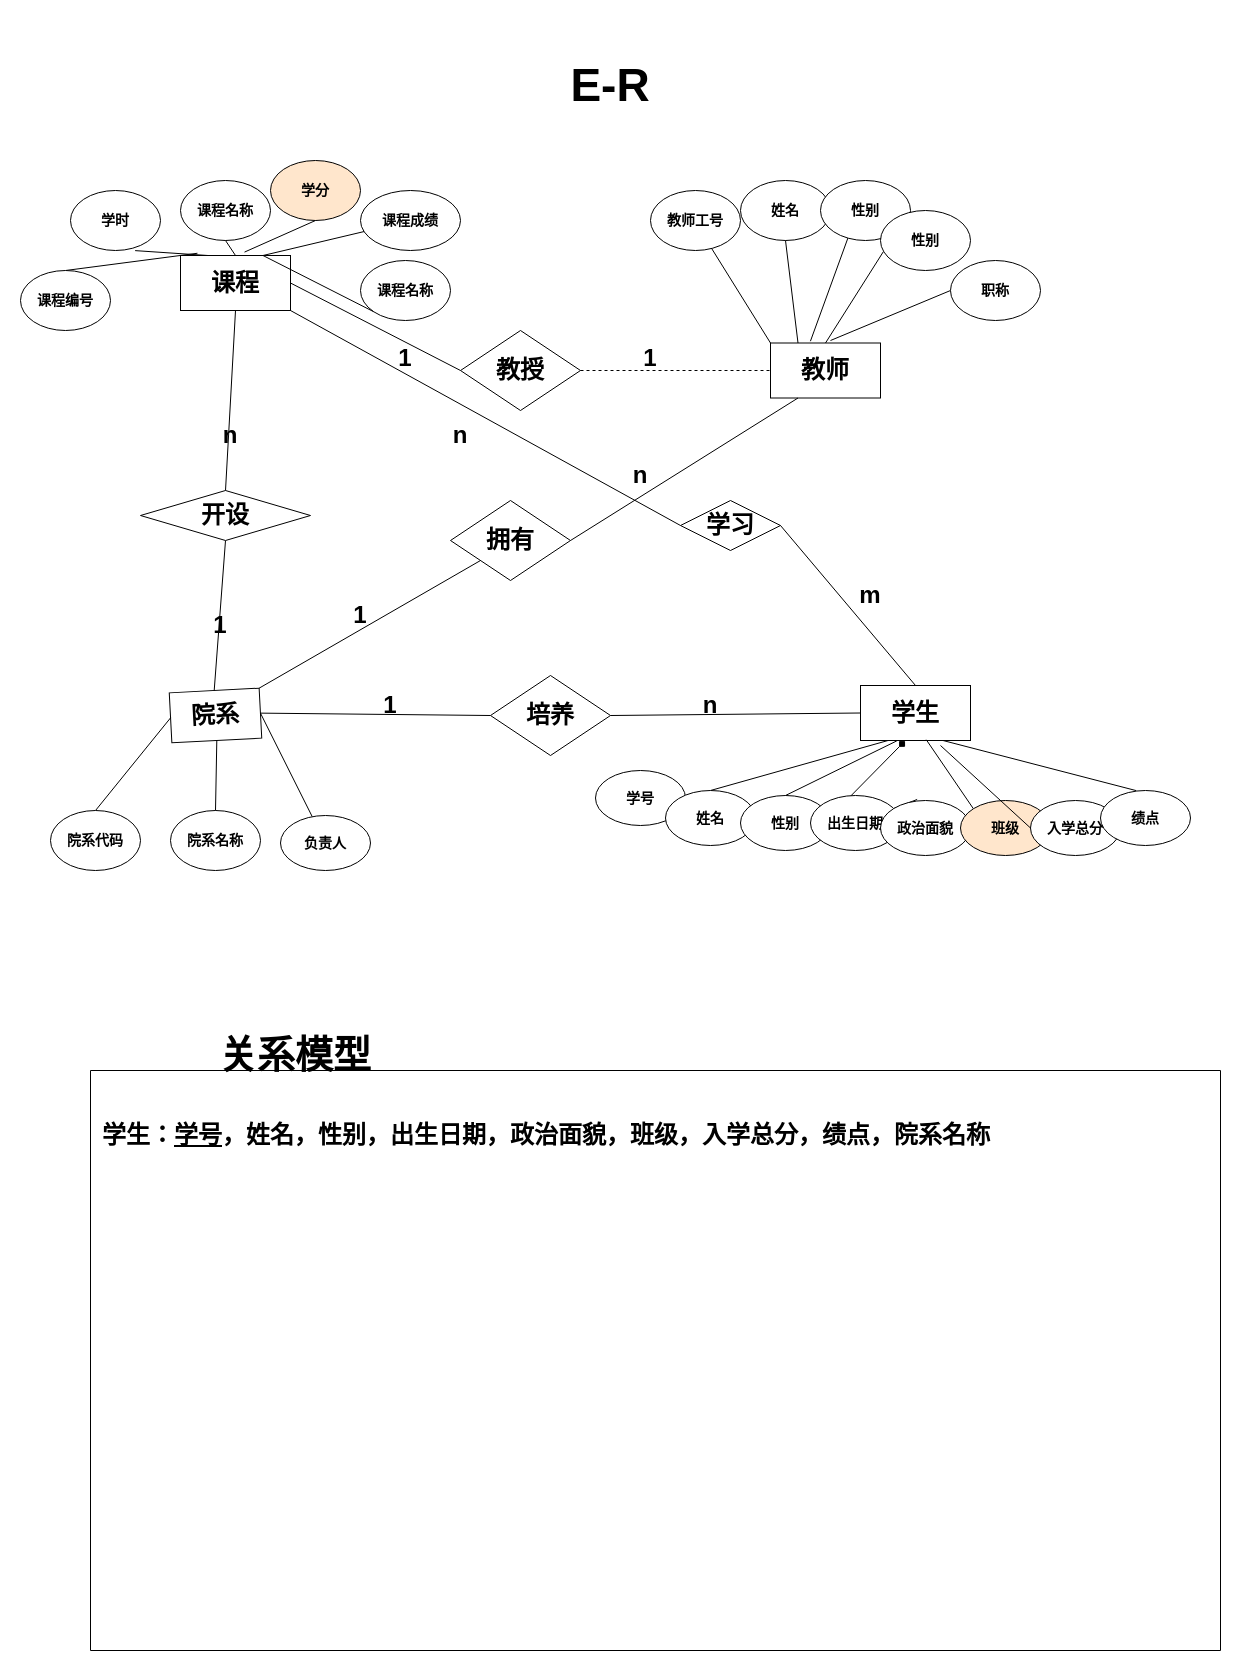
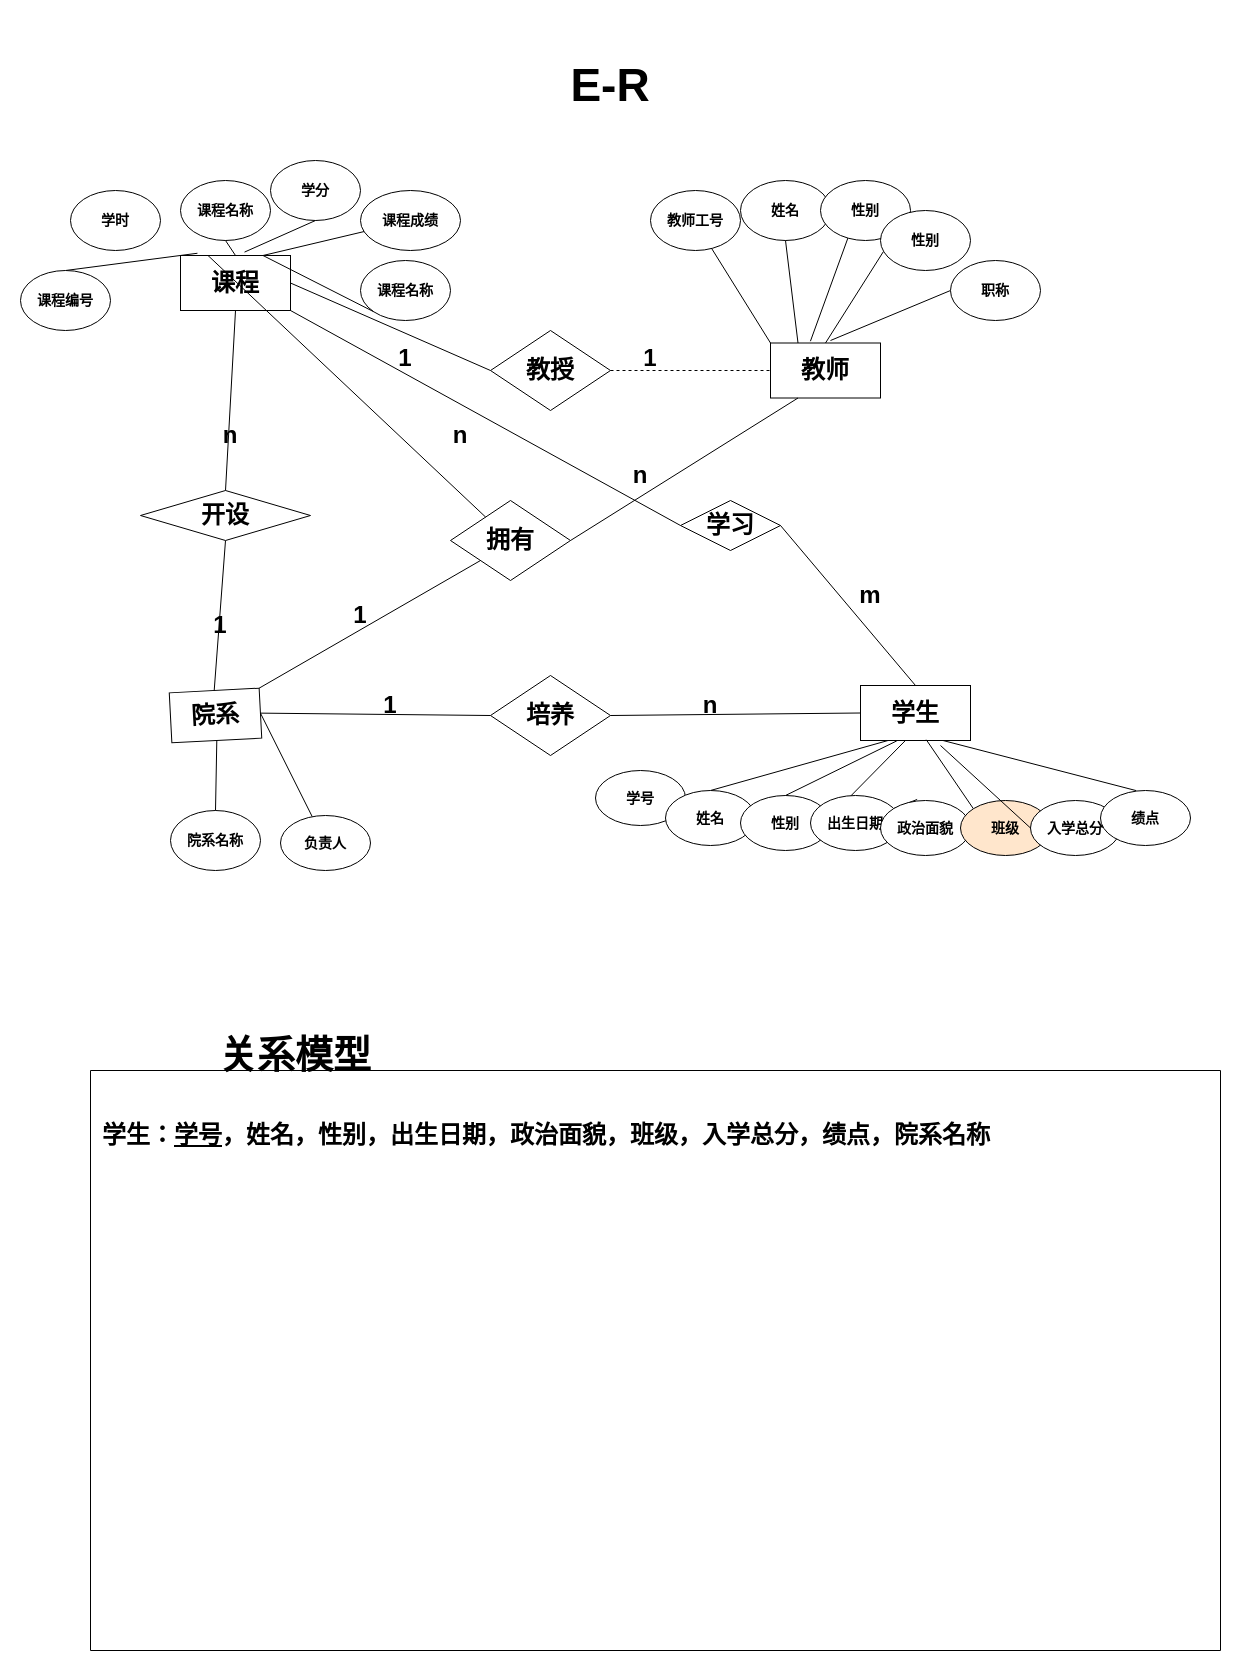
node "学分": fillcolor #ffe6cc -> #ffffff
edge "学时" -- "课程": now "拥有" -- "课程"
node "教授": moved (521, 371) -> (551, 371)
edge "出生日期" -> "学生": arrowhead diamond -> none
edge "院系" -- "院系代码": removed
node "院系代码": removed
